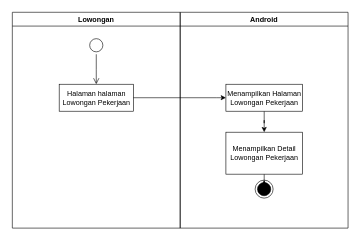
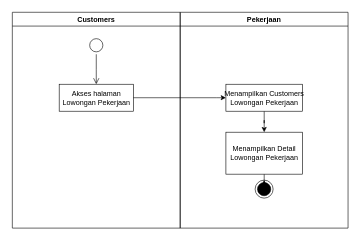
node "Lowongan": label "Lowongan" -> "Customers"
node "Android": label "Android" -> "Pekerjaan"
node "Halaman halaman Lowongan Pekerjaan": label "Halaman halaman Lowongan Pekerjaan" -> "Akses halaman Lowongan Pekerjaan"
node "Menampilkan Halaman Lowongan Pekerjaan": label "Menampilkan Halaman Lowongan Pekerjaan" -> "Menampilkan Customers Lowongan Pekerjaan"
